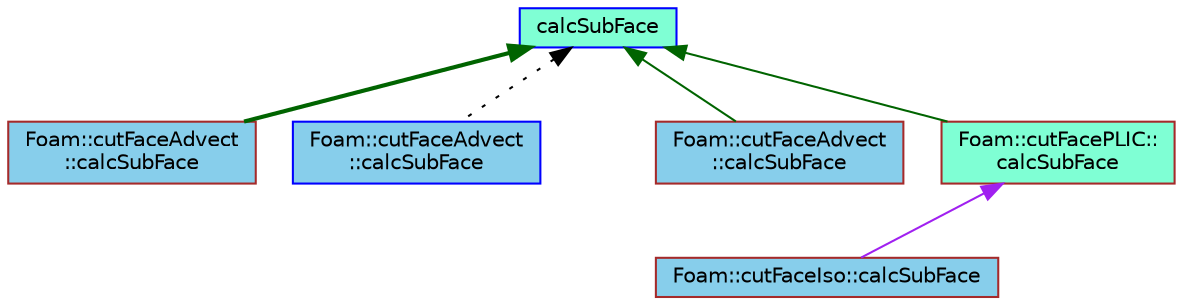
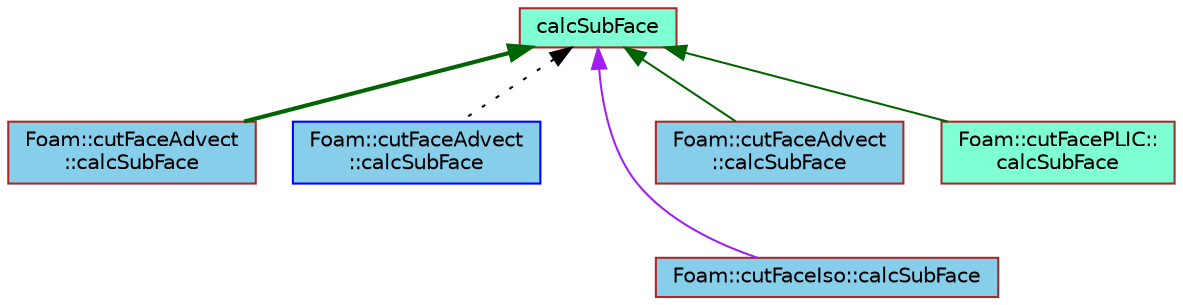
node "calcSubFace": color blue -> brown
edge "Foam::cutFaceIso::calcSubFace" -> "Foam::cutFacePLIC:: calcSubFace": now "Foam::cutFaceIso::calcSubFace" -> "calcSubFace"
